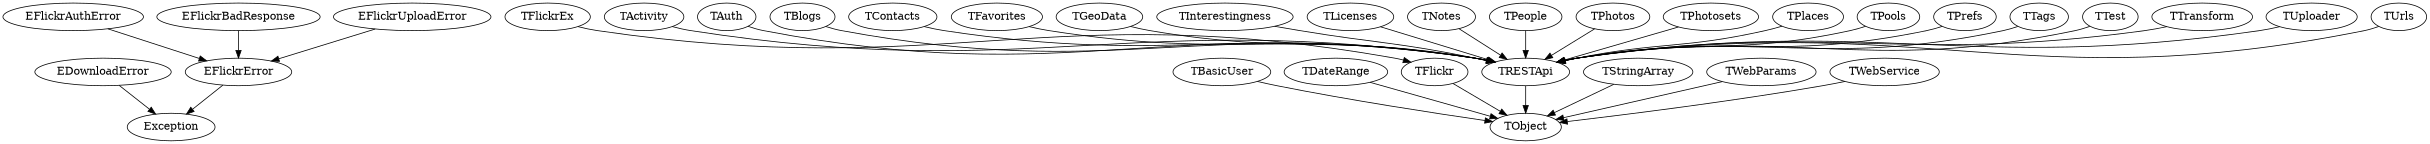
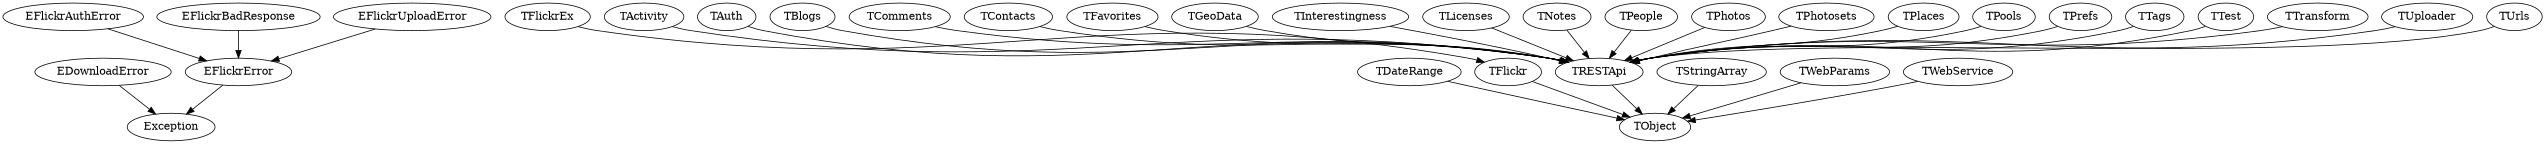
node "TComments": added
node "TBasicUser": removed
